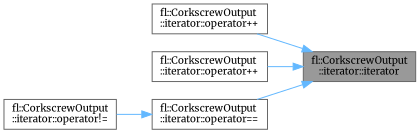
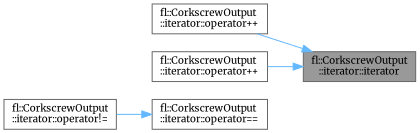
edge "fl::CorkscrewOutput ::iterator::operator==" -> "fl::CorkscrewOutput ::iterator::iterator": removed
